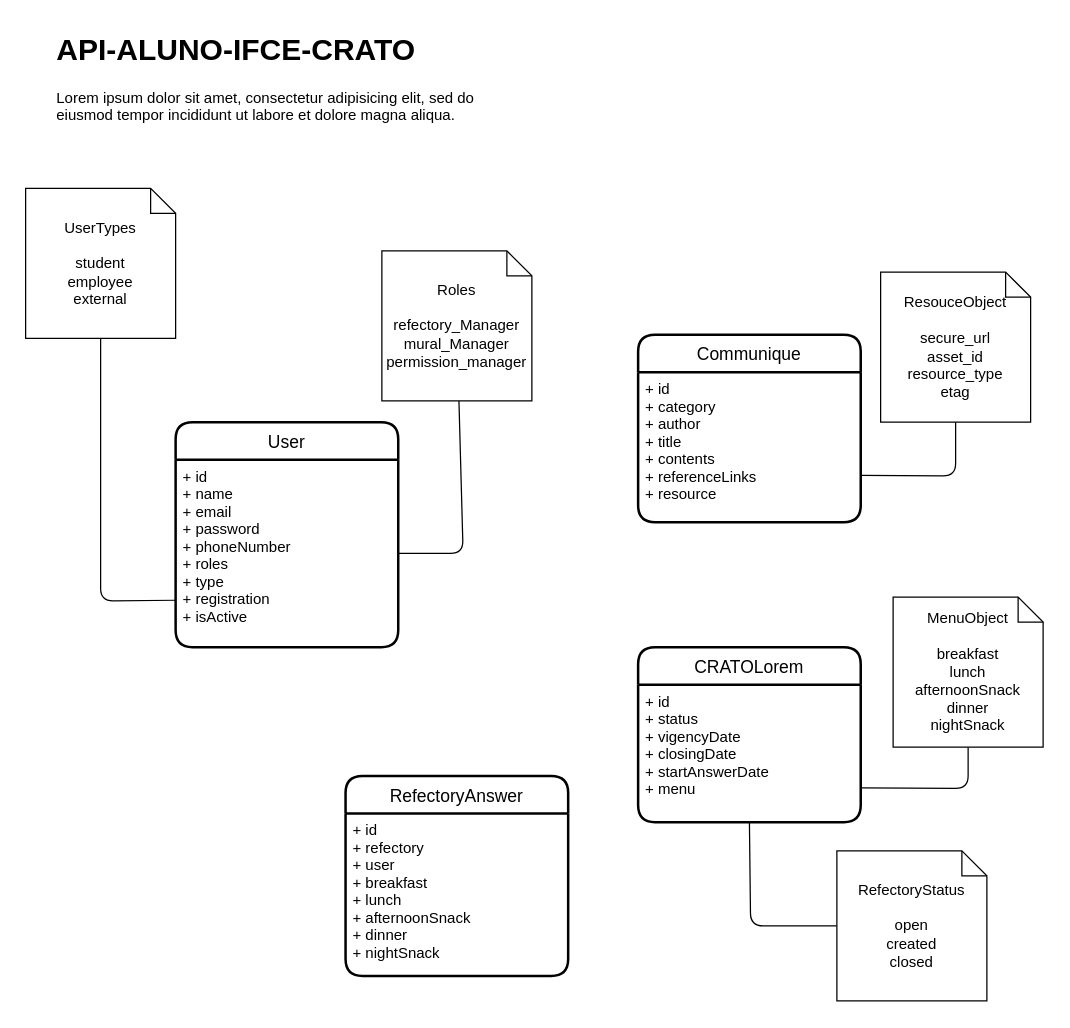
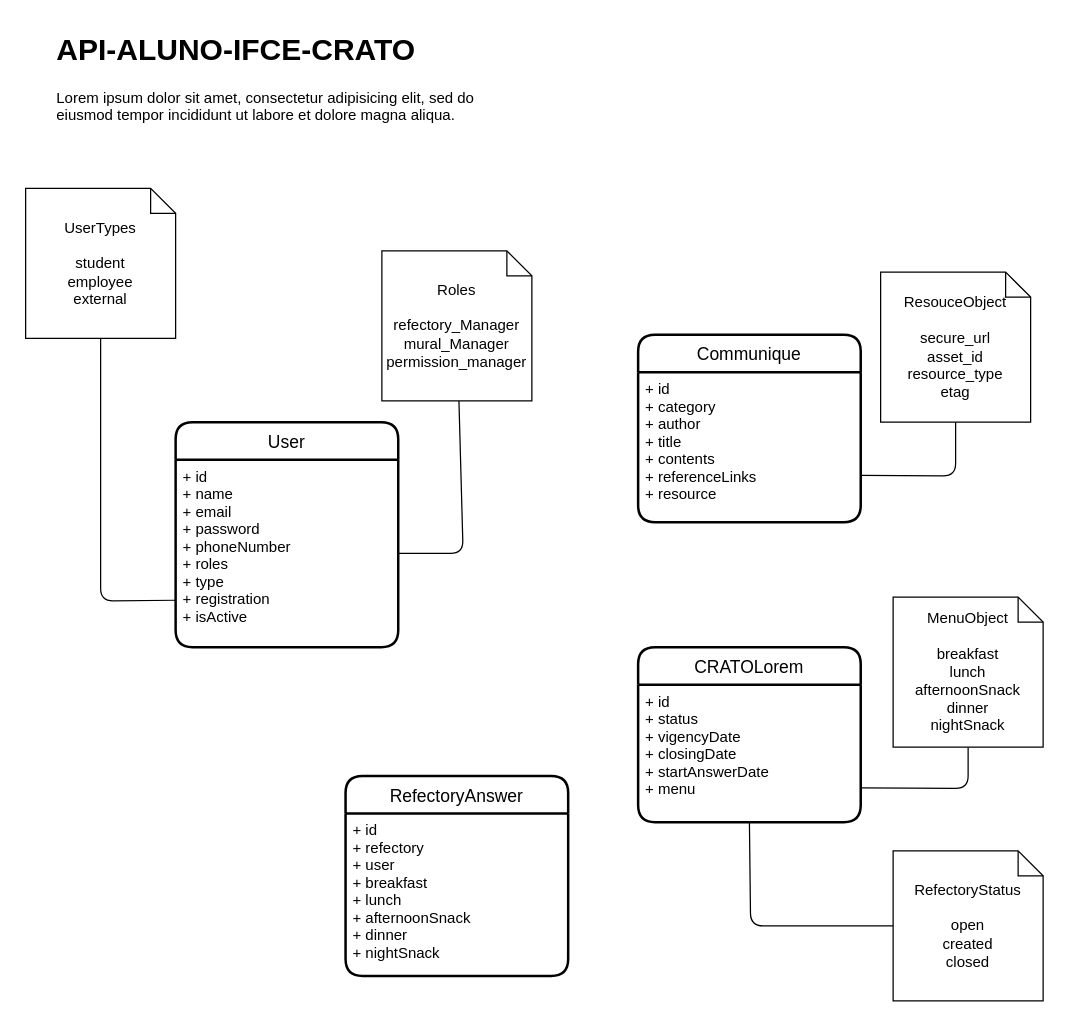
node "RefectoryStatus open created closed": moved (912, 926) -> (968, 926)
